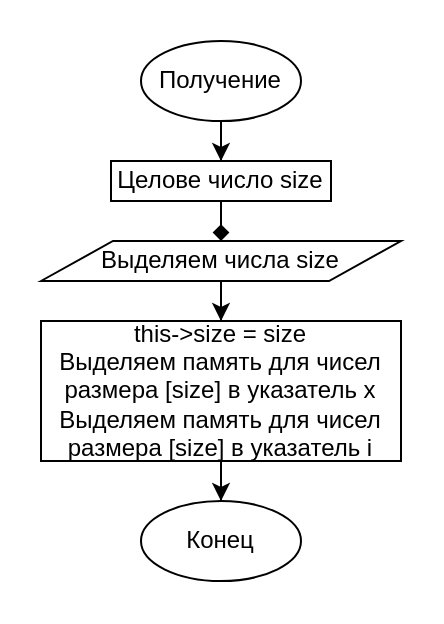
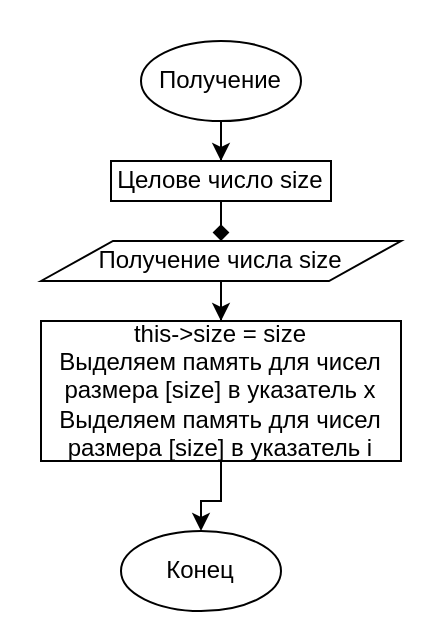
node "Выделяем числа size": label "Выделяем числа size" -> "Получение числа size"
node "Конец": moved (221, 541) -> (201, 571)
